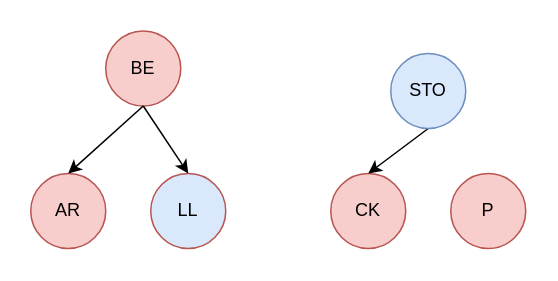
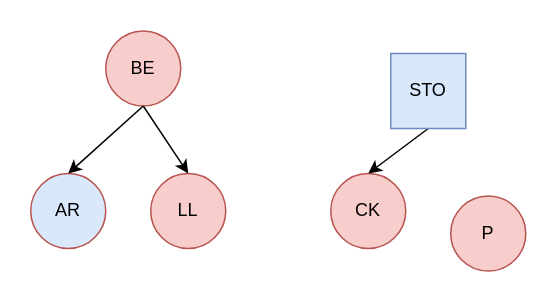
node "STO": shape ellipse -> rectangle
node "AR": fillcolor #f8cecc -> #dae8fc
node "LL": fillcolor #dae8fc -> #f8cecc
node "P": moved (488, 211) -> (488, 233)
